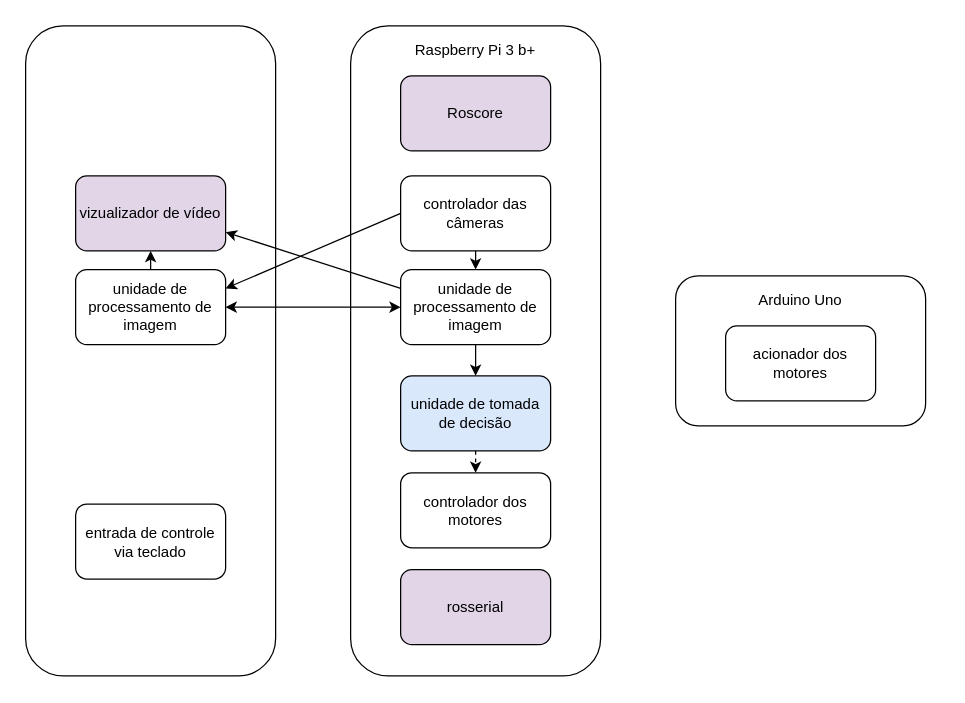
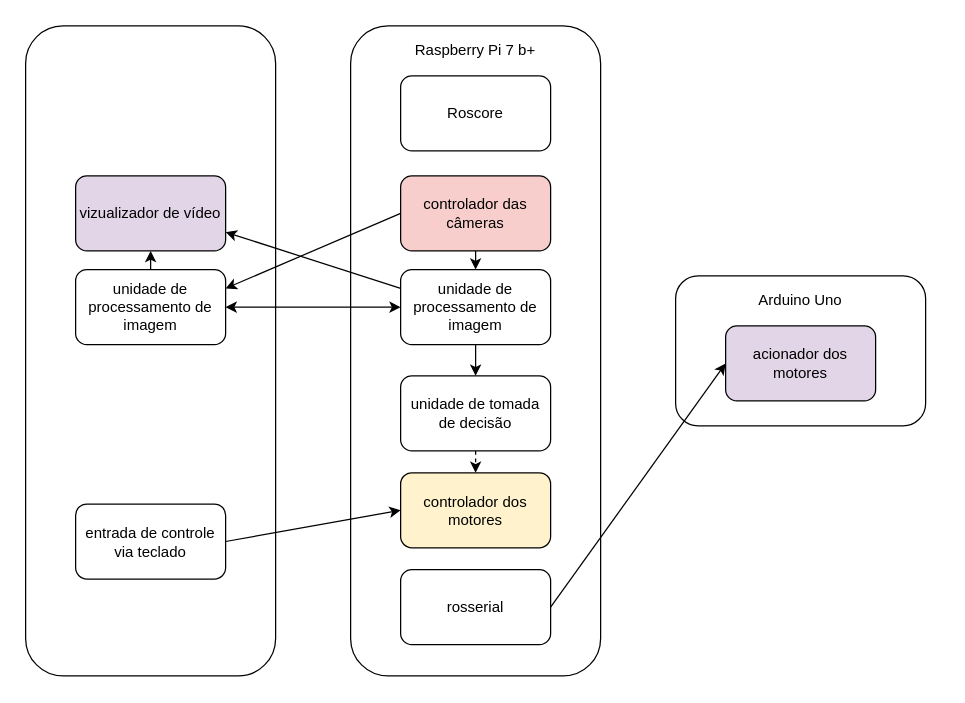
node "Raspberry Pi 3 b+": label "Raspberry Pi 3 b+" -> "Raspberry Pi 7 b+"
node "Roscore": fillcolor #e1d5e7 -> #ffffff
node "controlador das câmeras": fillcolor #ffffff -> #f8cecc
node "acionador dos motores": fillcolor #ffffff -> #e1d5e7
node "unidade de tomada de decisão": fillcolor #dae8fc -> #ffffff
edge "rosserial" -> "acionador dos motores": added
node "controlador dos motores": fillcolor #ffffff -> #fff2cc
edge "entrada de controle via teclado" -> "controlador dos motores": added
node "rosserial": fillcolor #e1d5e7 -> #ffffff
